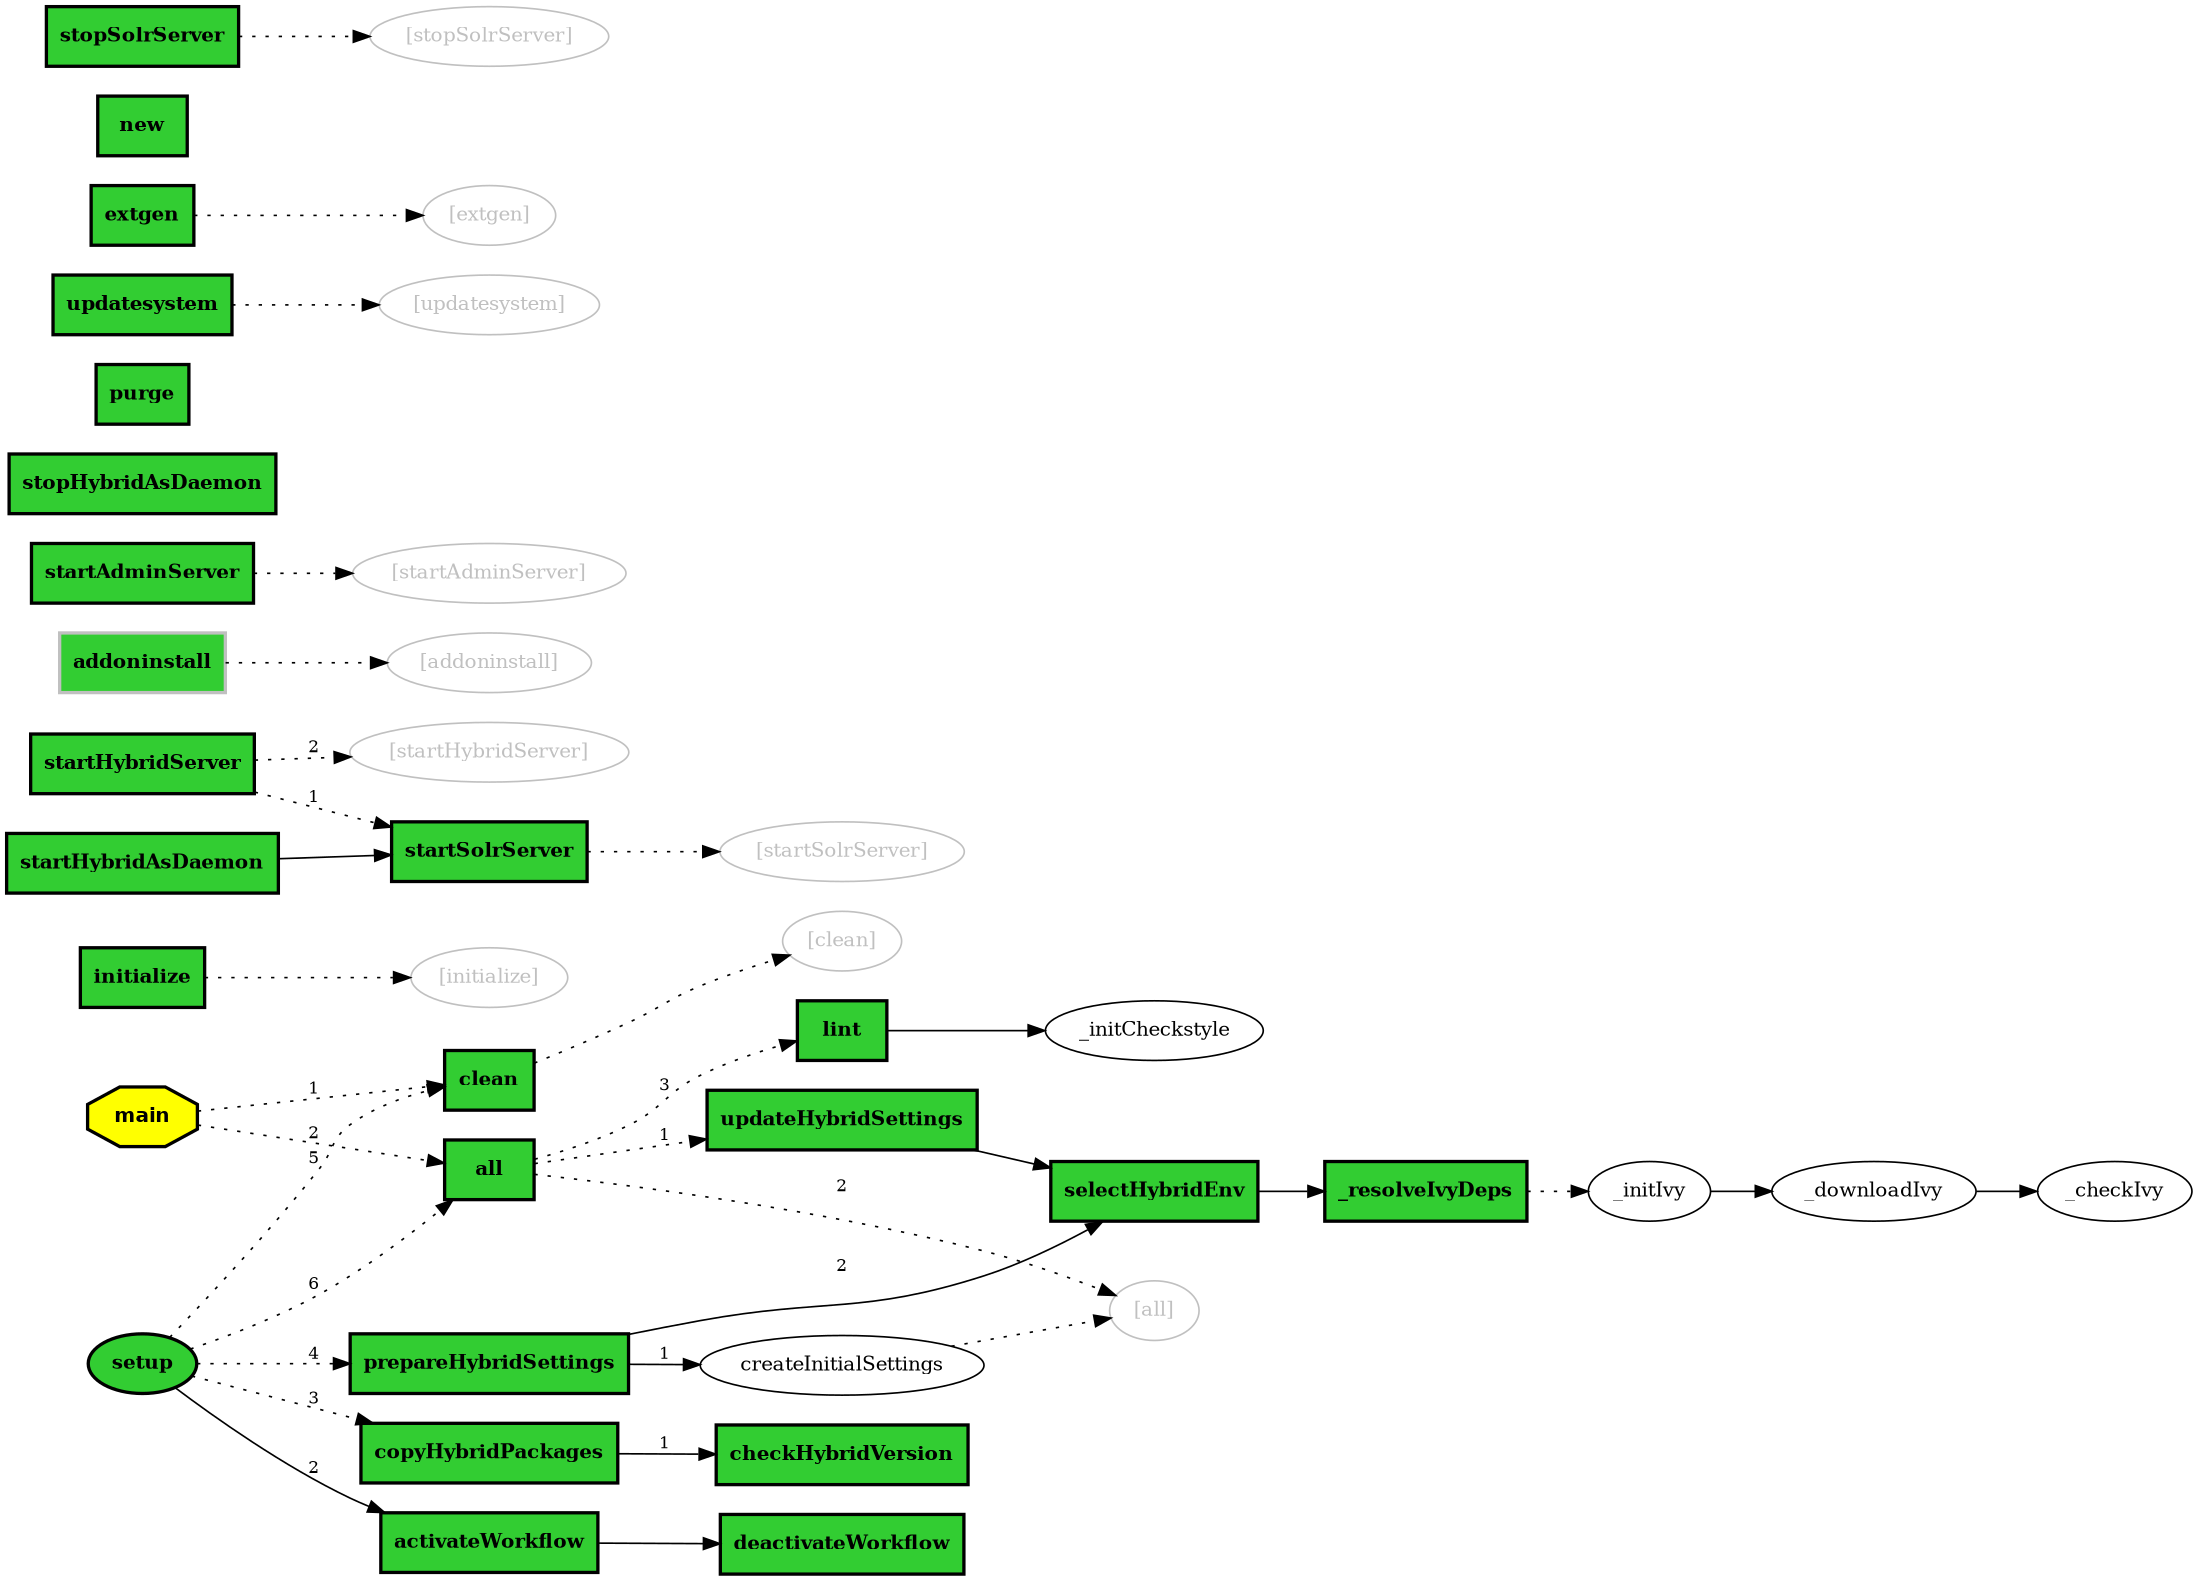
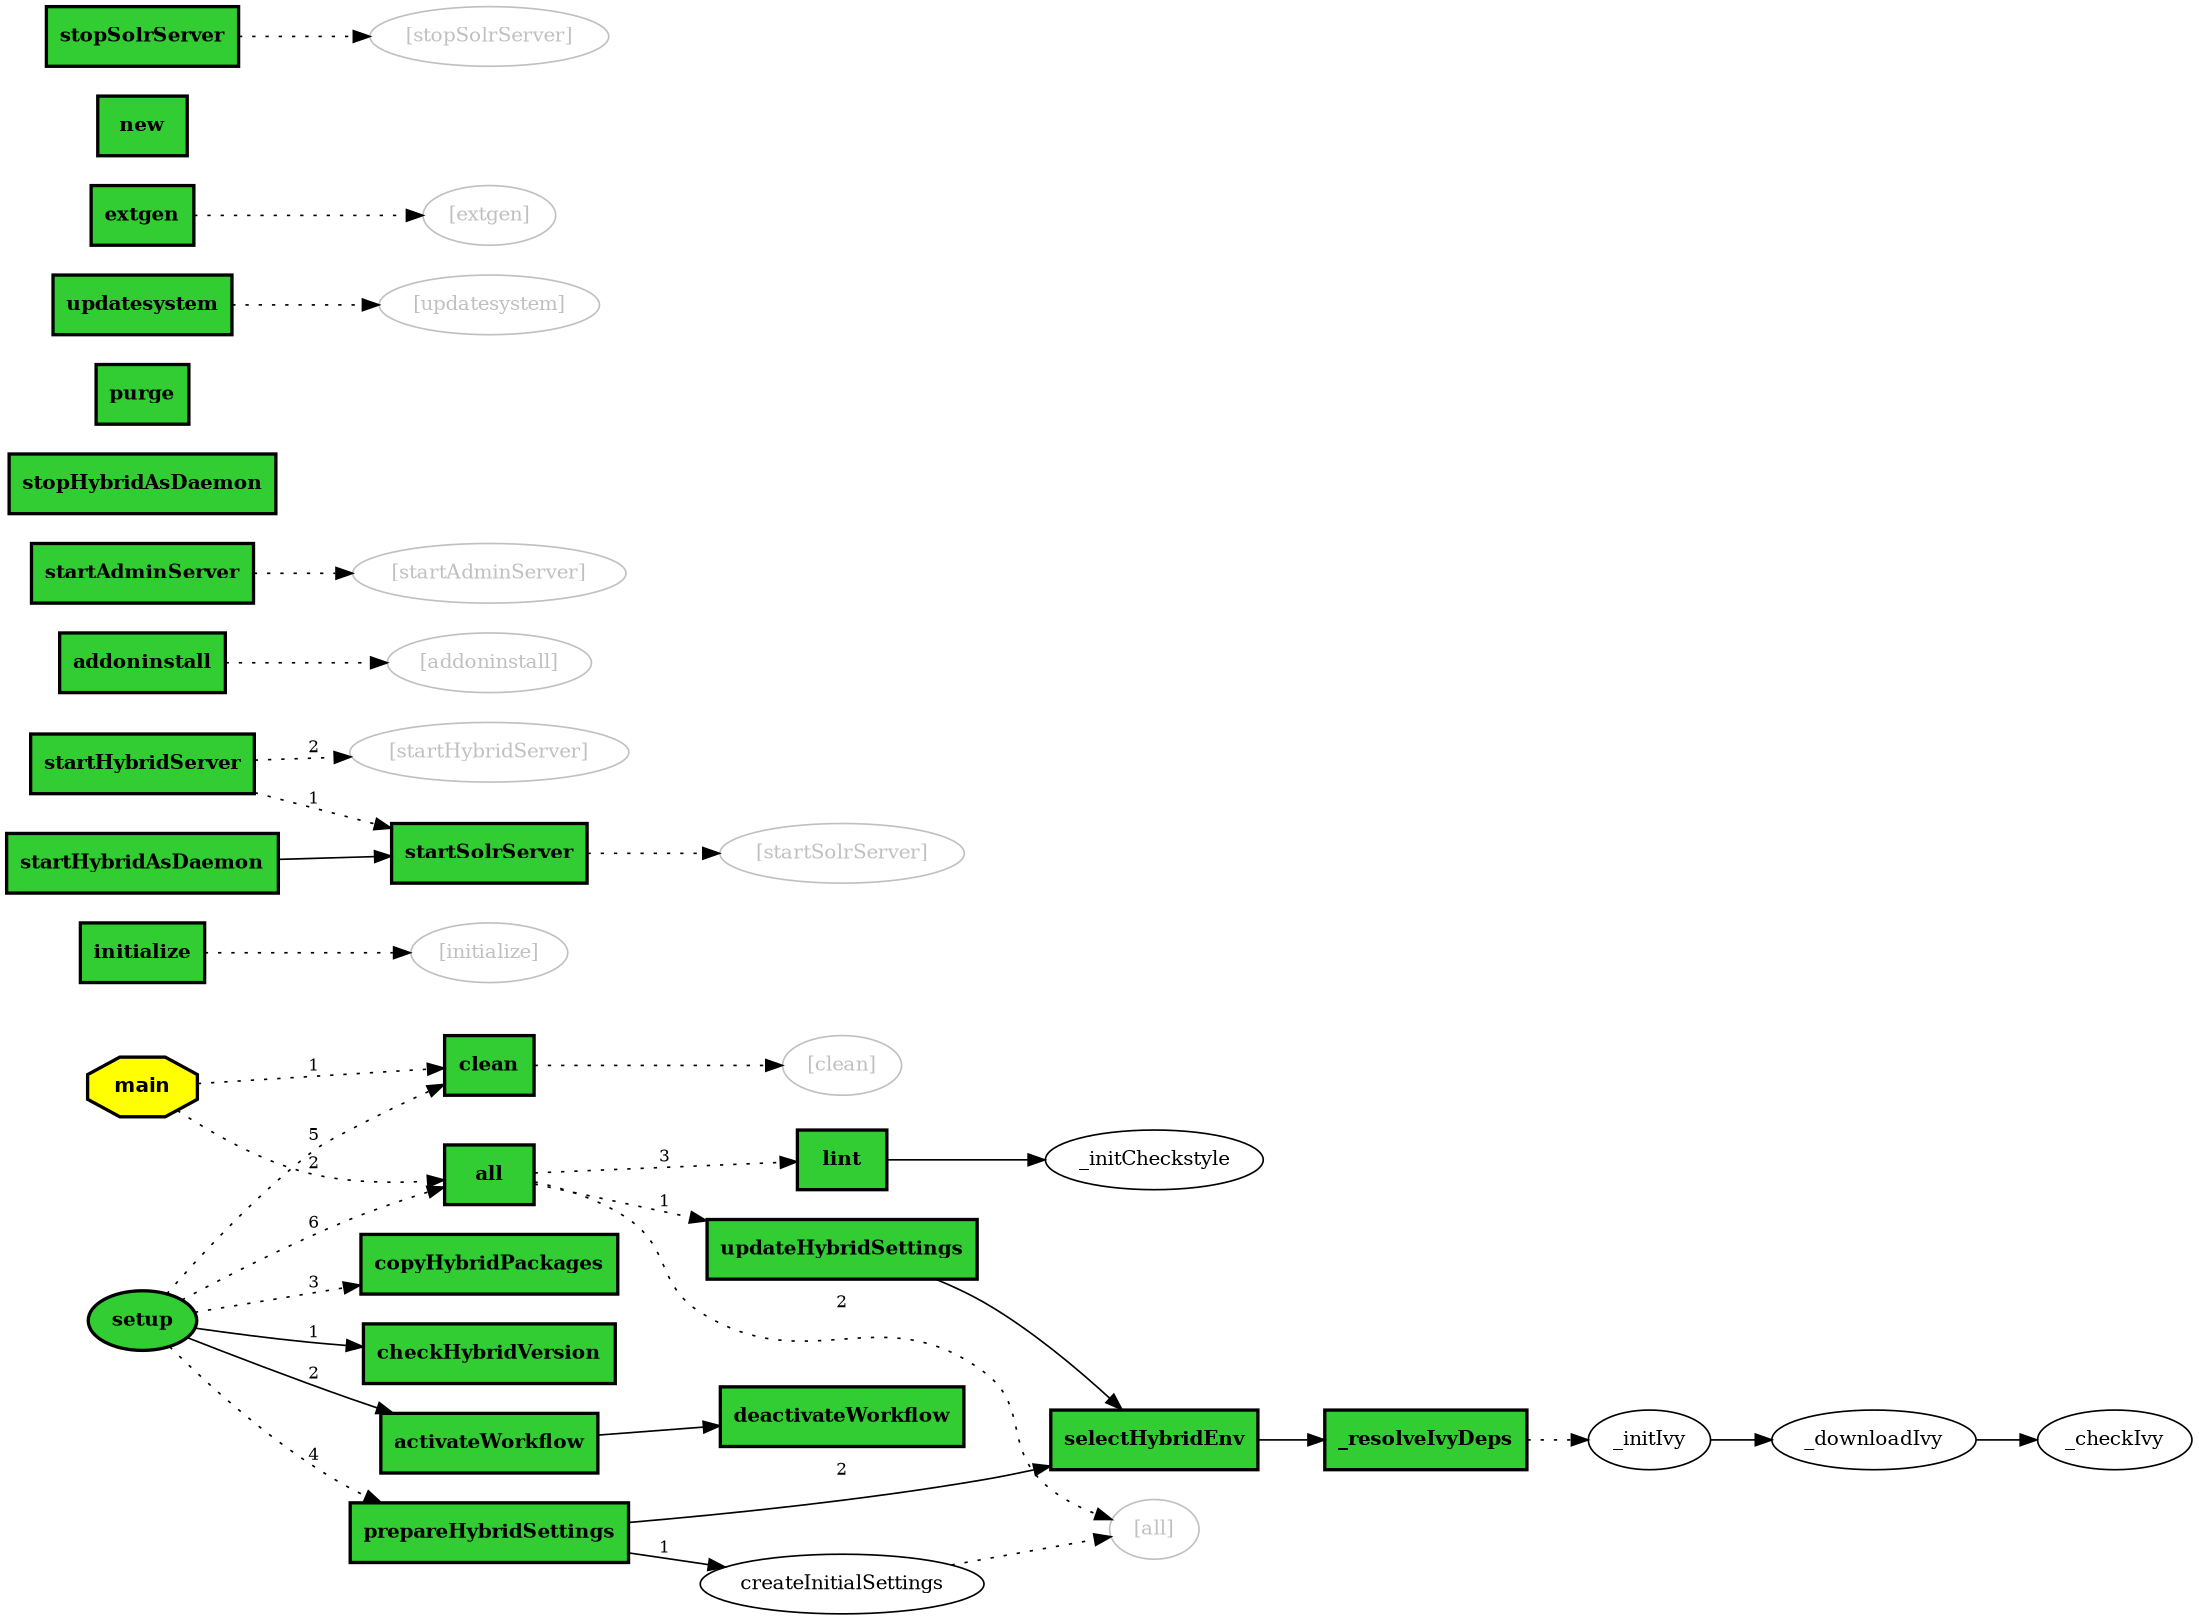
node "addoninstall": color gray -> black
edge "copyHybridPackages" -> "checkHybridVersion": now "setup" -> "checkHybridVersion"
